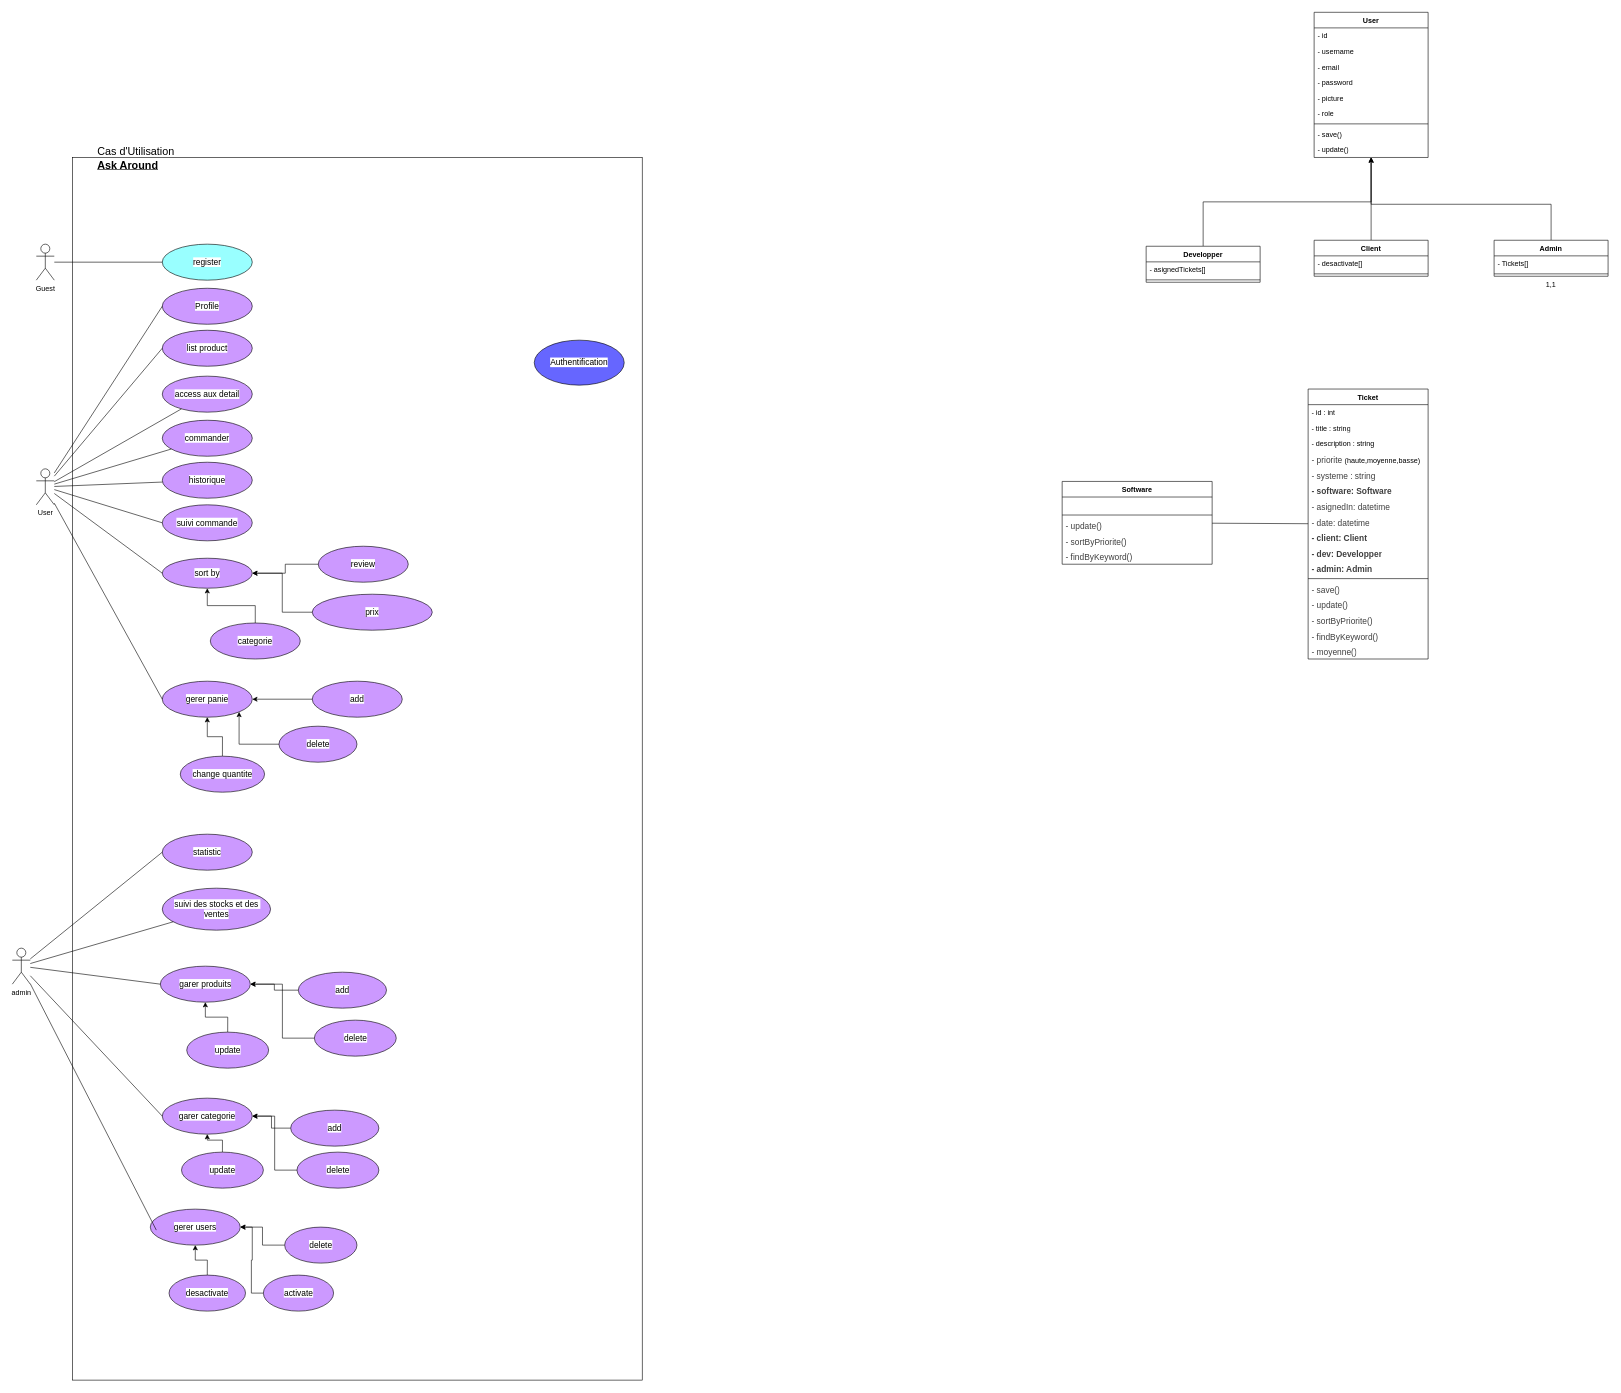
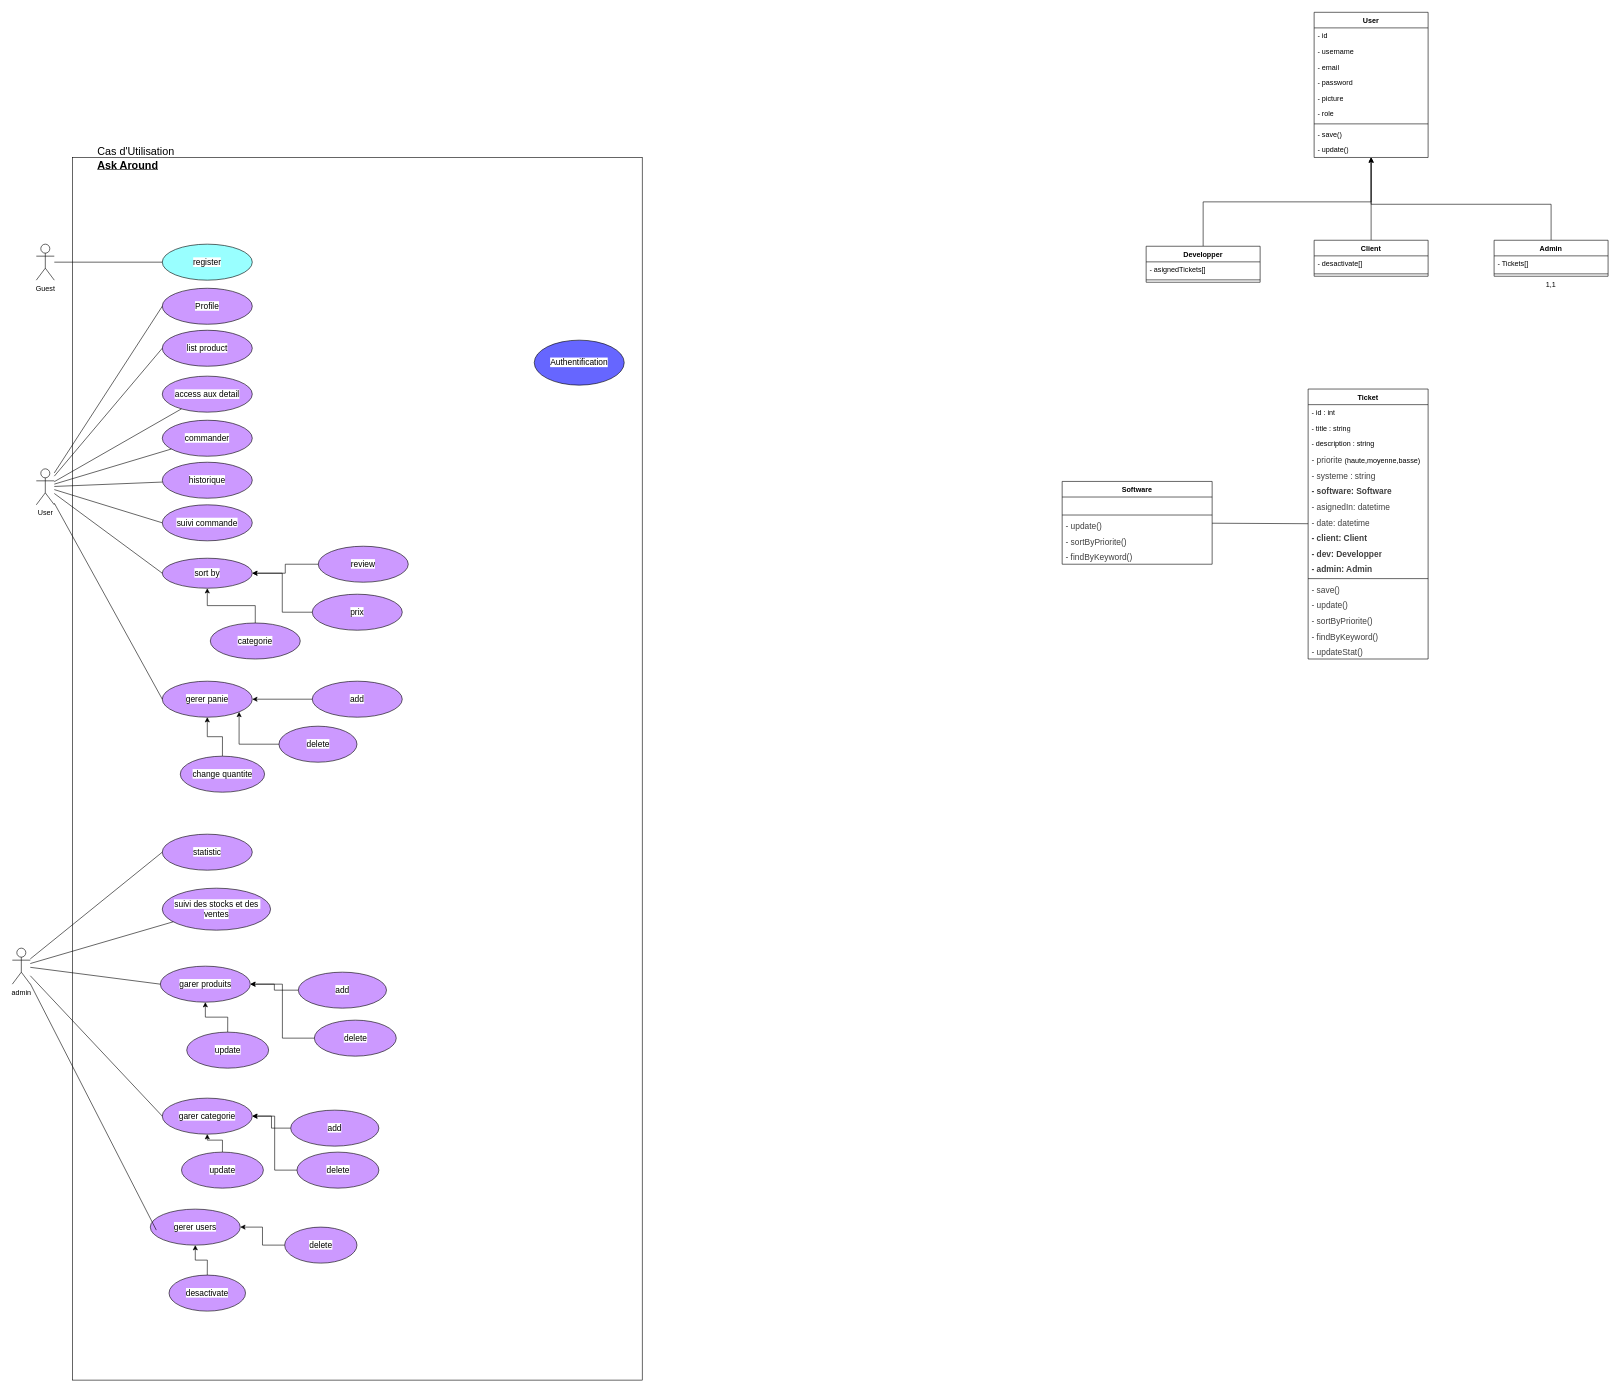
node "prix": size 120x36 -> 90x36
node "- moyenne()": label "- moyenne()" -> "- updateStat()"
edge "activate" -> "gerer users": removed
node "activate": removed
